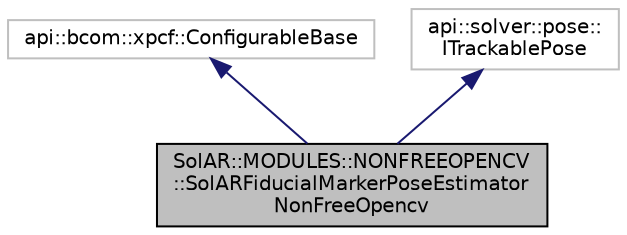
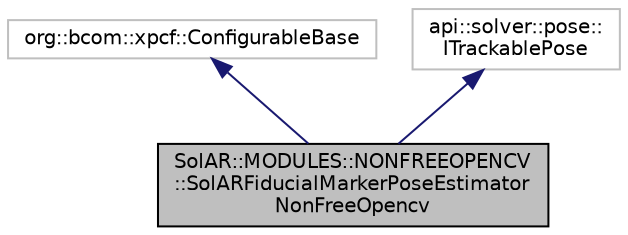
node "api::bcom::xpcf::ConfigurableBase": label "api::bcom::xpcf::ConfigurableBase" -> "org::bcom::xpcf::ConfigurableBase"
